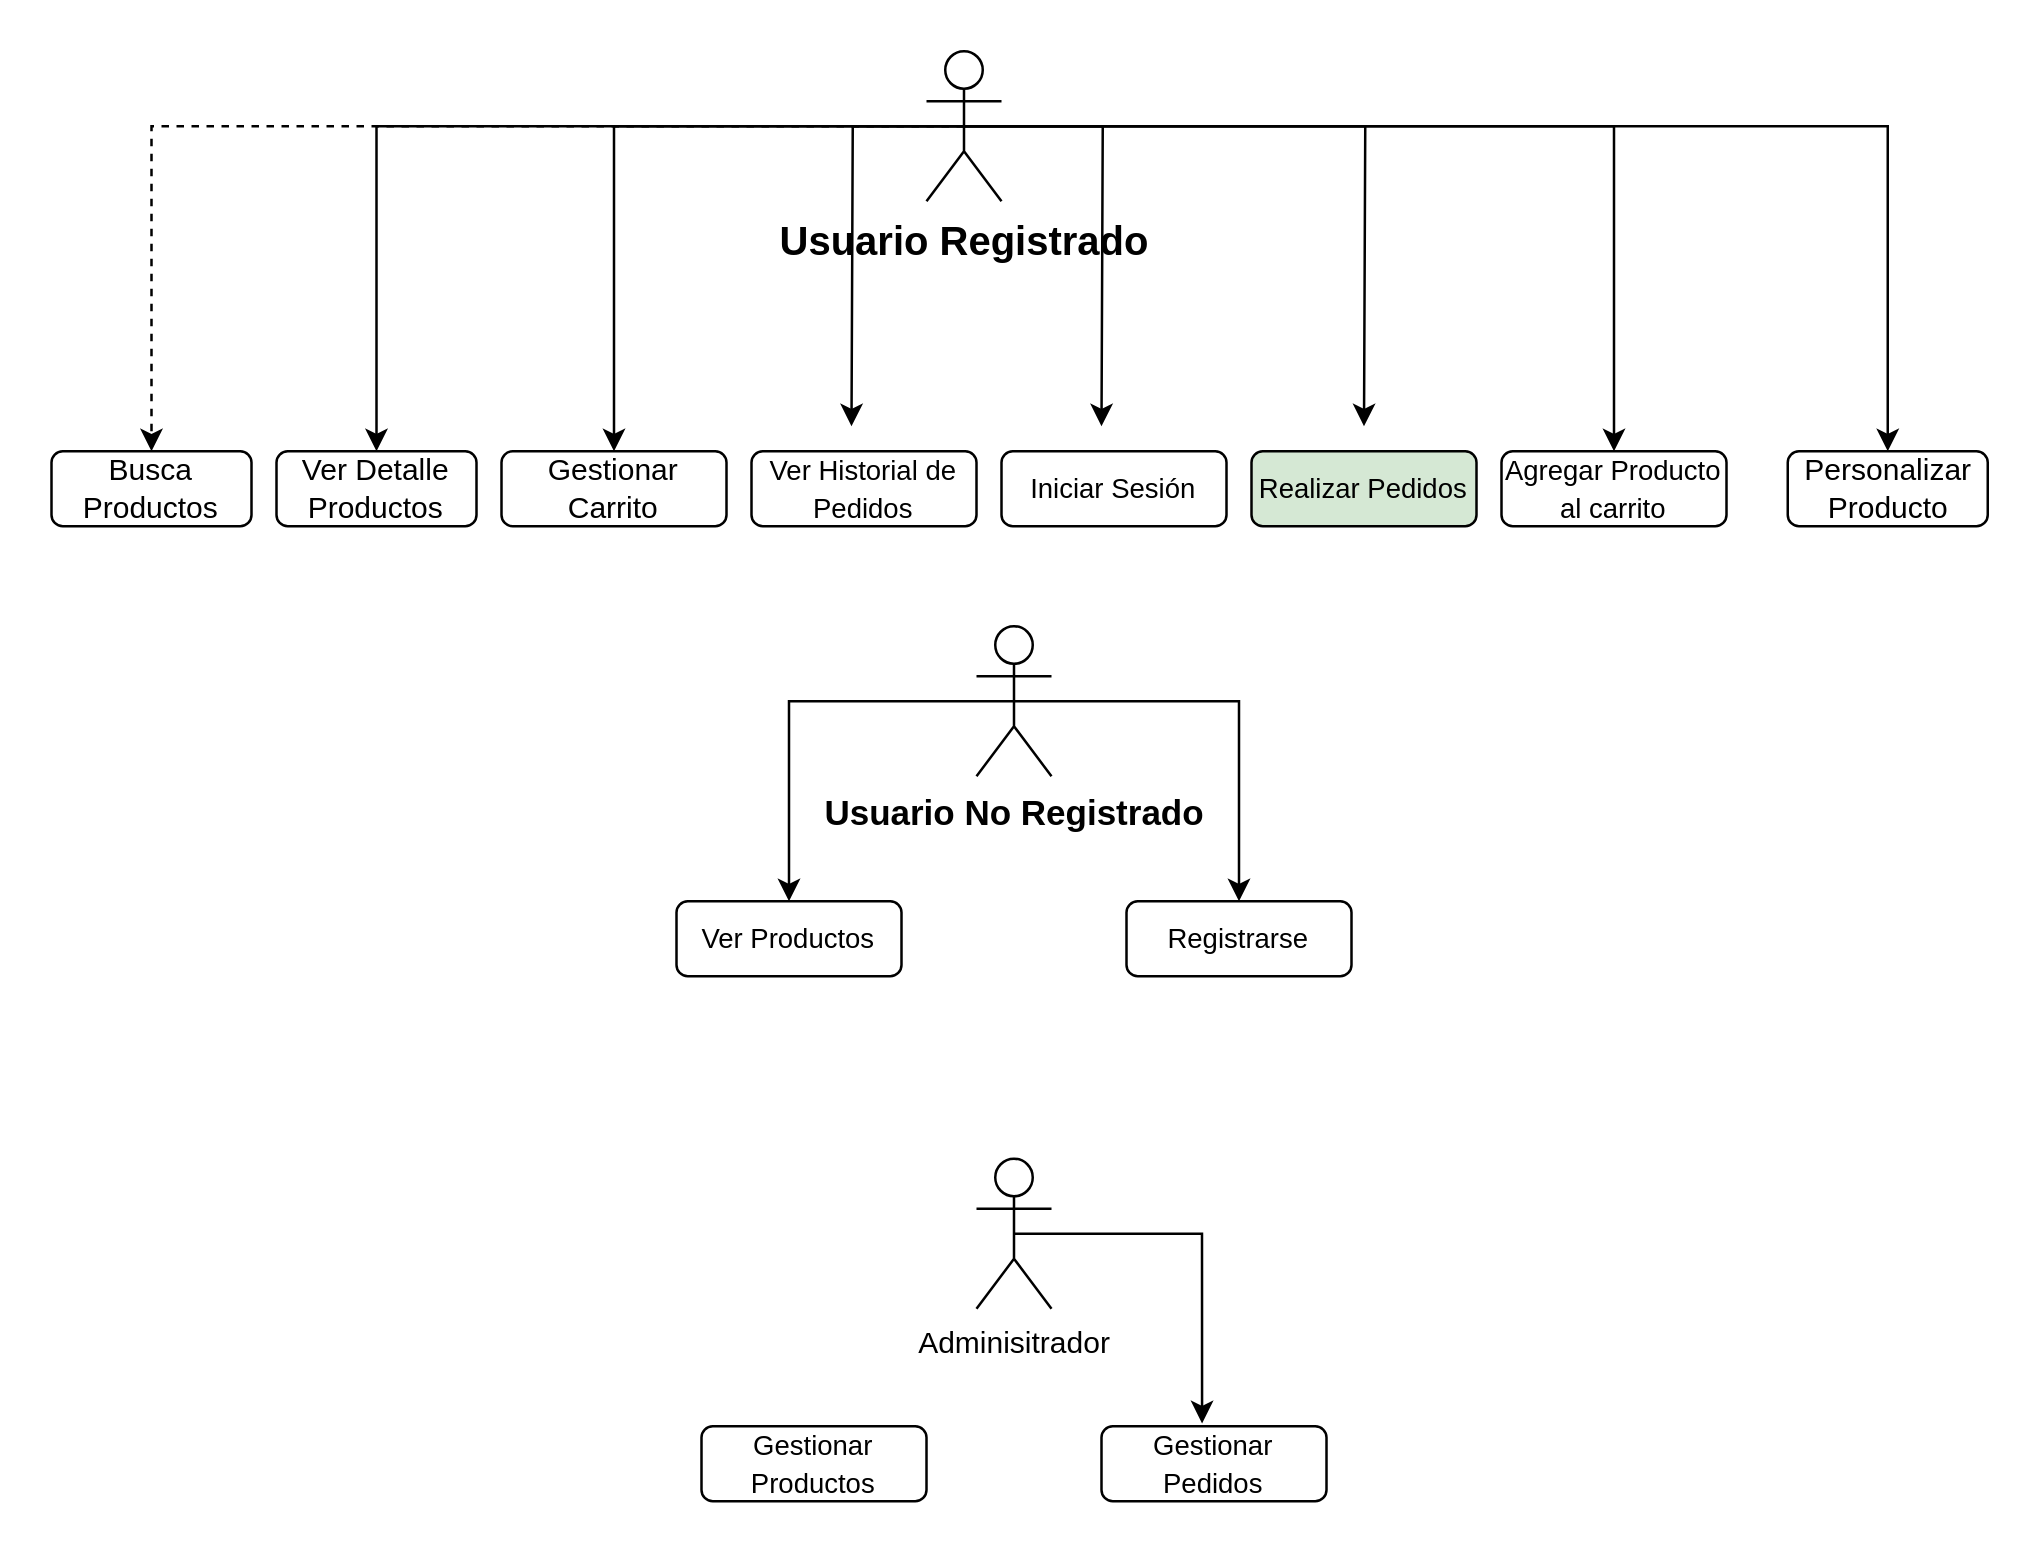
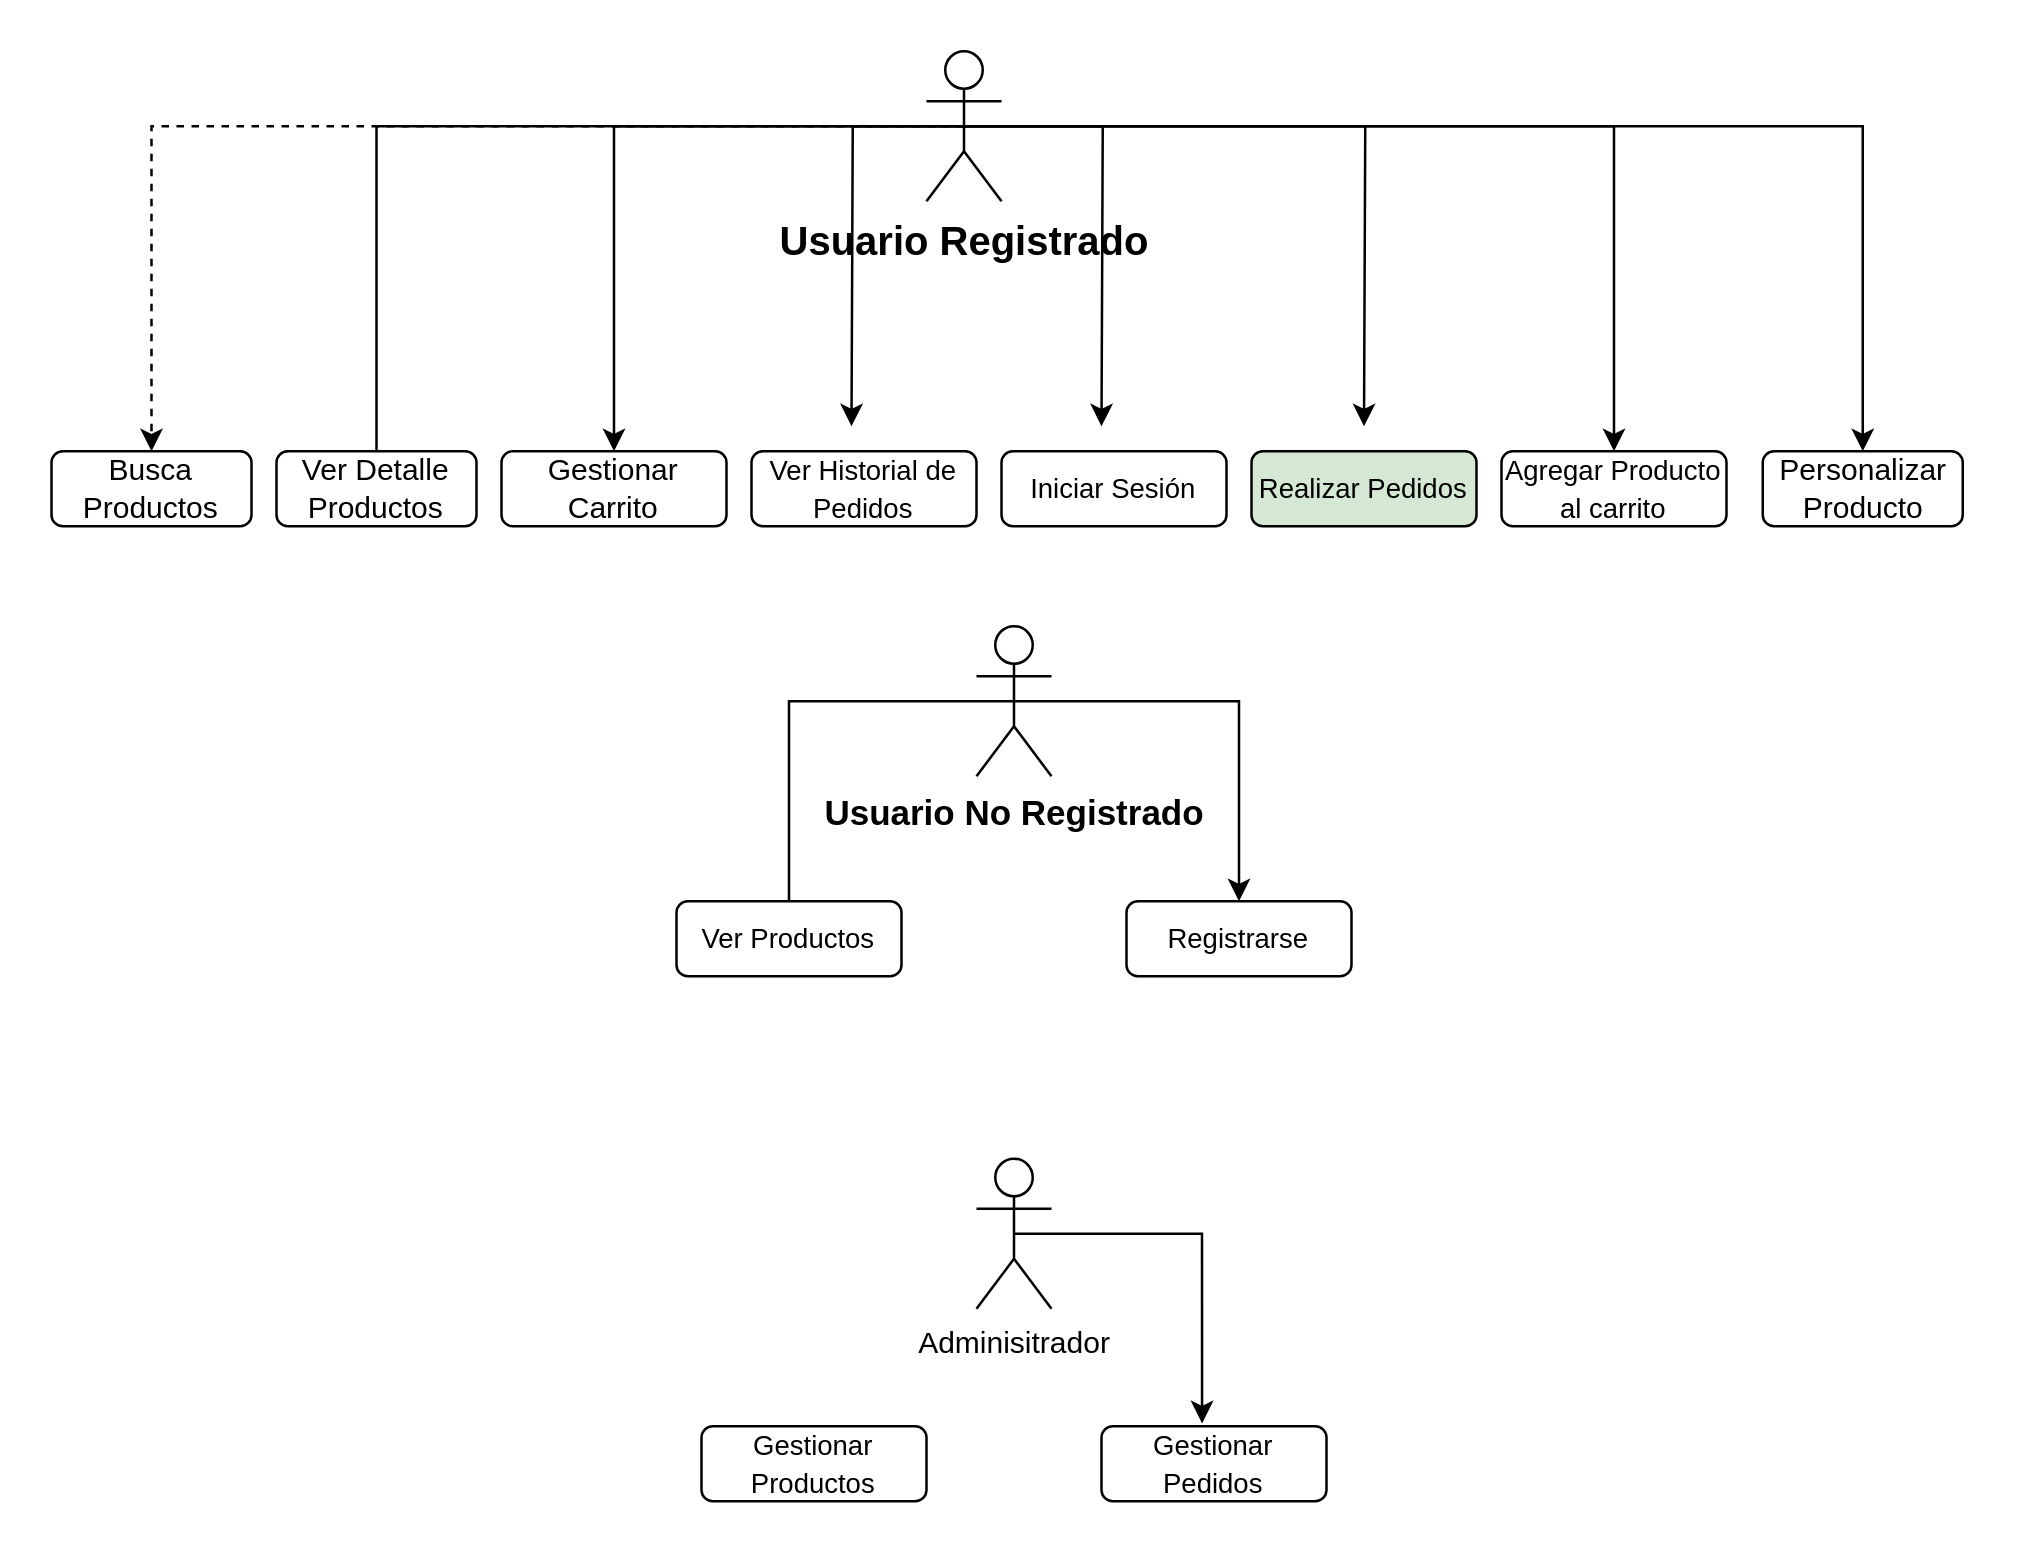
edge "Usuario Registrado" -> "Ver Detalle Productos": arrowhead classic -> none
node "Personalizar Producto": moved (1888, 489) -> (1863, 489)
edge "Usuario No Registrado" -> "Ver Productos": arrowhead classic -> none
